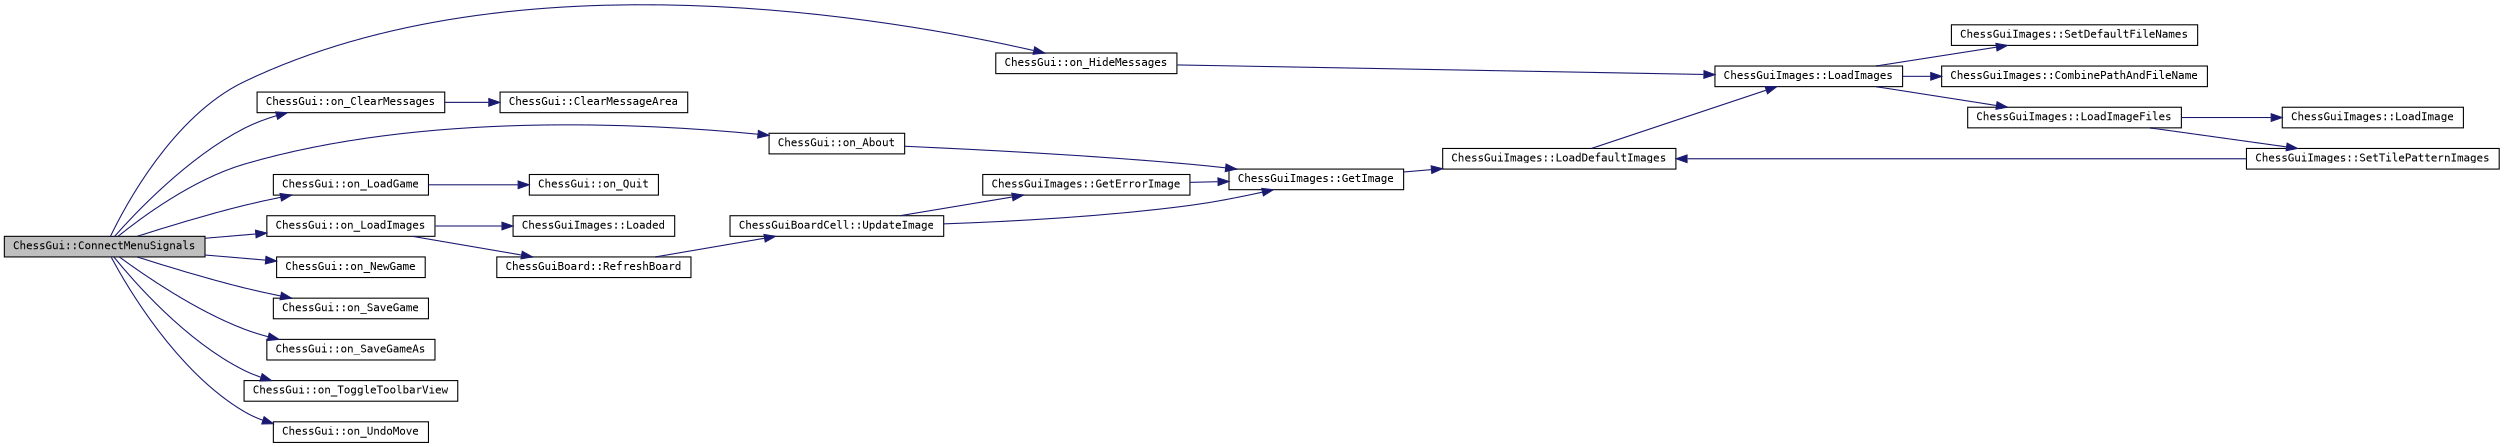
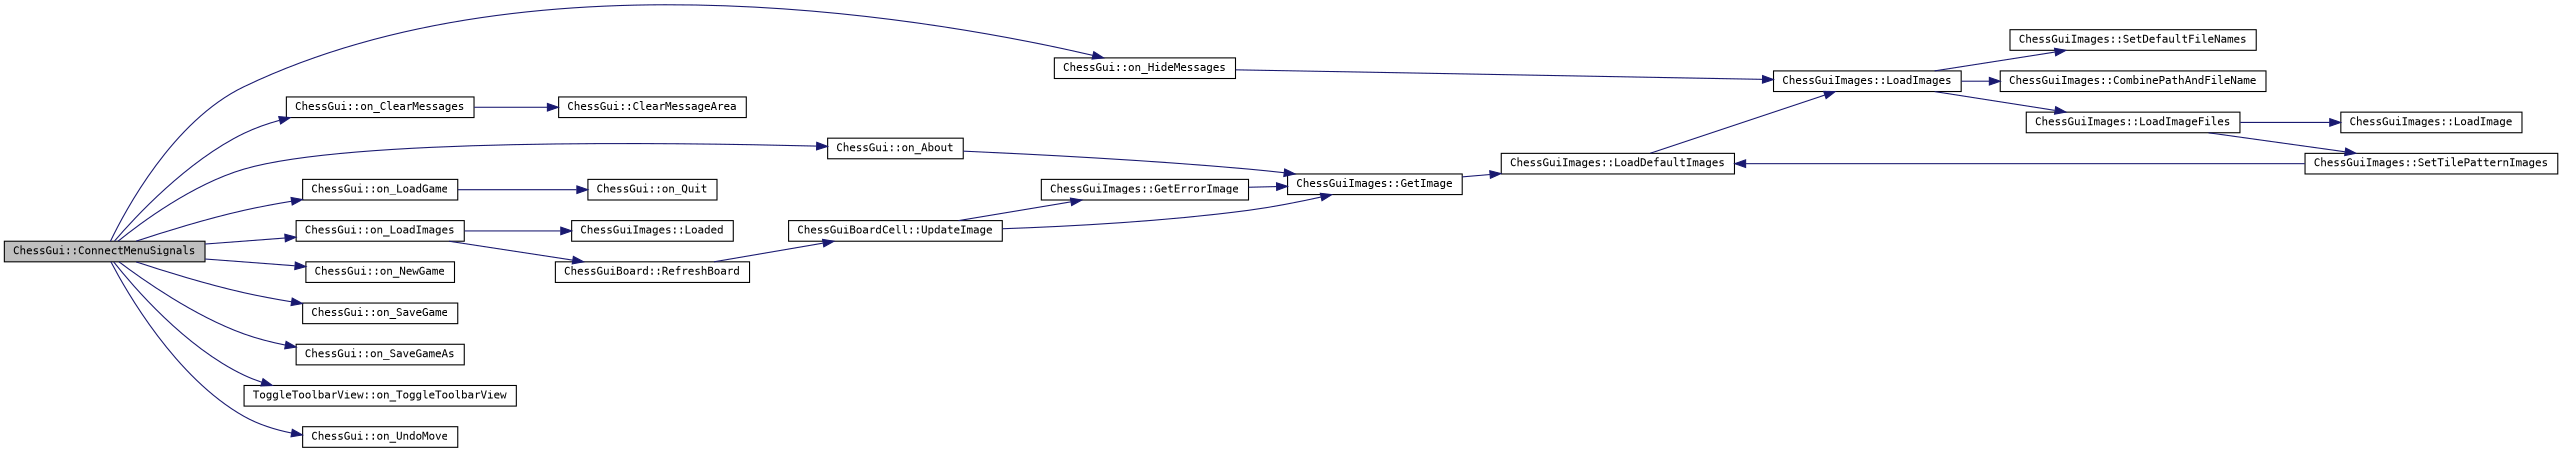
node "ChessGui::on_ToggleToolbarView": label "ChessGui::on_ToggleToolbarView" -> "ToggleToolbarView::on_ToggleToolbarView"
